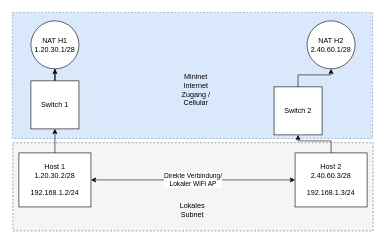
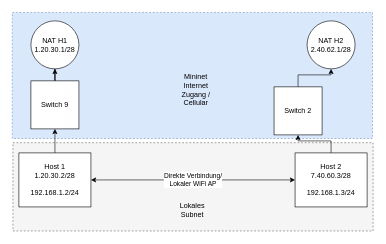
node "NAT H2 2.40.60.1/28": label "NAT H2 2.40.60.1/28" -> "NAT H2 2.40.62.1/28"
node "Switch 1": label "Switch 1" -> "Switch 9"
node "Host 2 2.40.60.3/28 192.168.1.3/24": label "Host 2 2.40.60.3/28 192.168.1.3/24" -> "Host 2 7.40.60.3/28 192.168.1.3/24"
